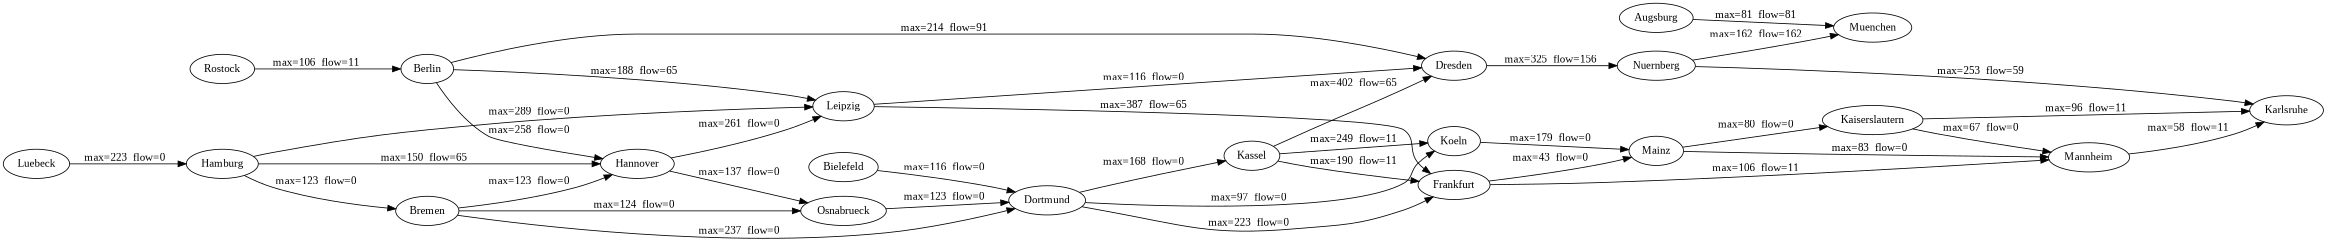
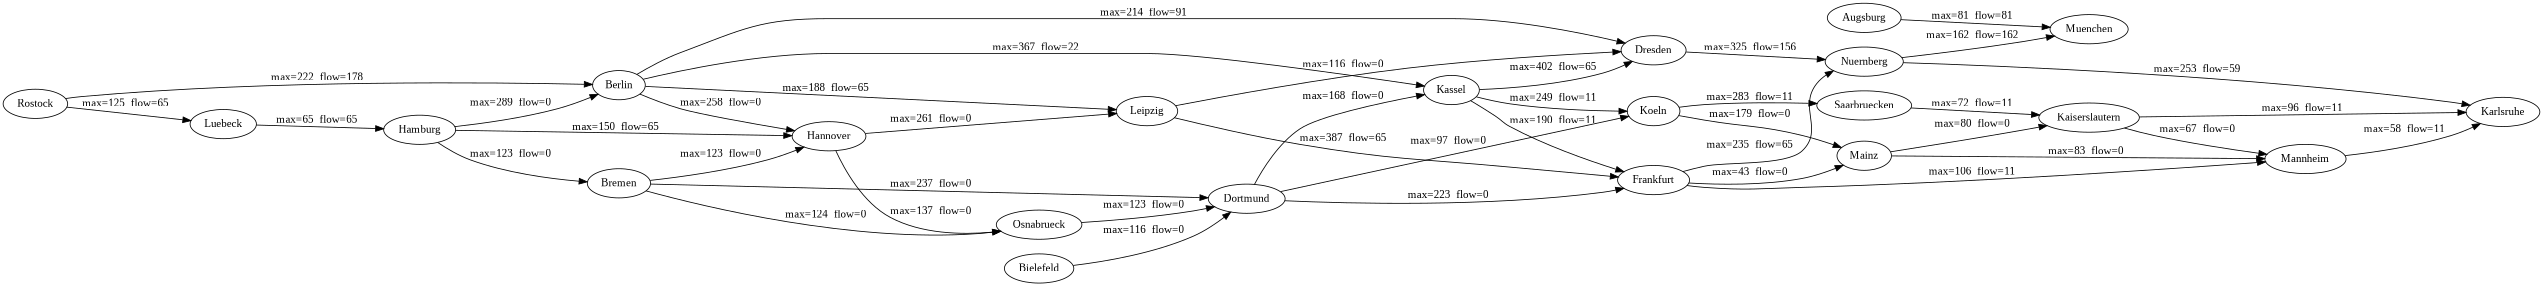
edge "Berlin" -> "Kassel": added, label "max=367  flow=22"
edge "Rostock" -> "Berlin": label "max=106  flow=11  " -> "max=222  flow=178  "
node "Saarbruecken": added
edge "Rostock" -> "Luebeck": added, label "max=125  flow=65"
edge "Hamburg" -> "Leipzig": now "Hamburg" -> "Berlin"
edge "Luebeck" -> "Hamburg": label "max=223  flow=0  " -> "max=65  flow=65  "
edge "Frankfurt" -> "Nuernberg": added, label "max=235  flow=65"
